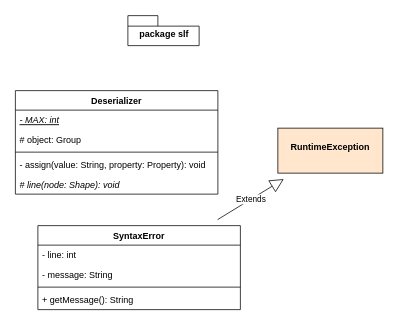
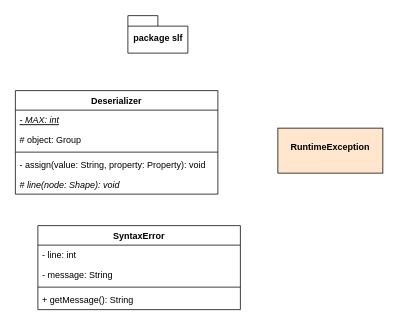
node "package slf": size 71x30 -> 60x38
edge "SyntaxError" -> "RuntimeException": removed, label "Extends"
